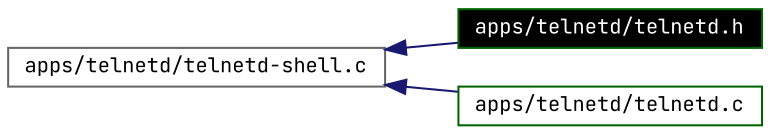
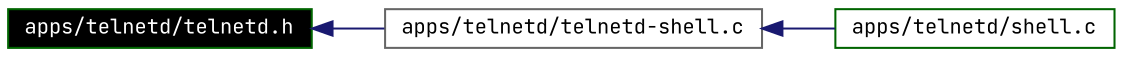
edge "apps/telnetd/telnetd.h" -> "apps/telnetd/telnetd-shell.c": reversed
node "apps/telnetd/telnetd.c": label "apps/telnetd/telnetd.c" -> "apps/telnetd/shell.c"
